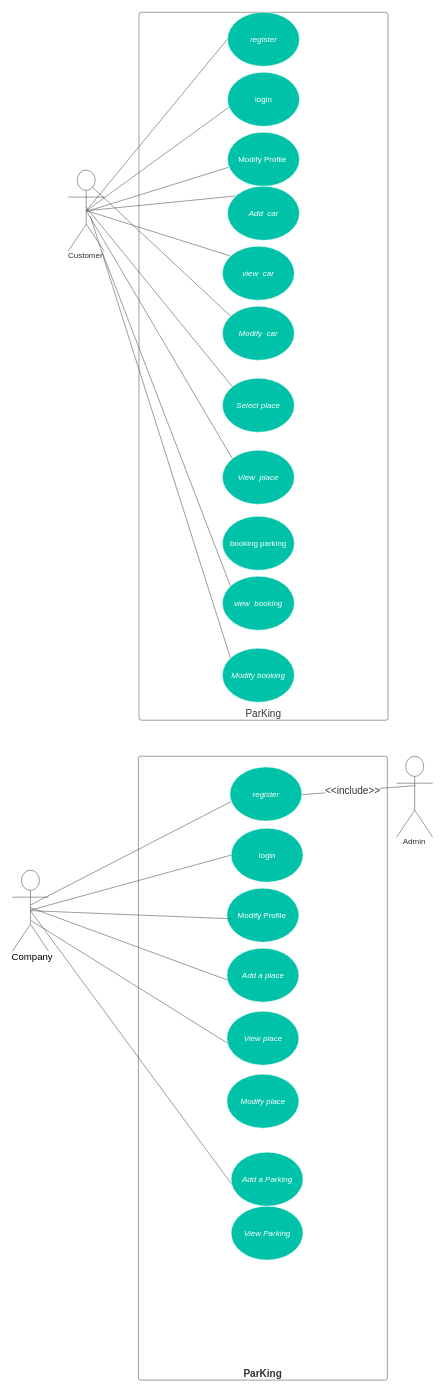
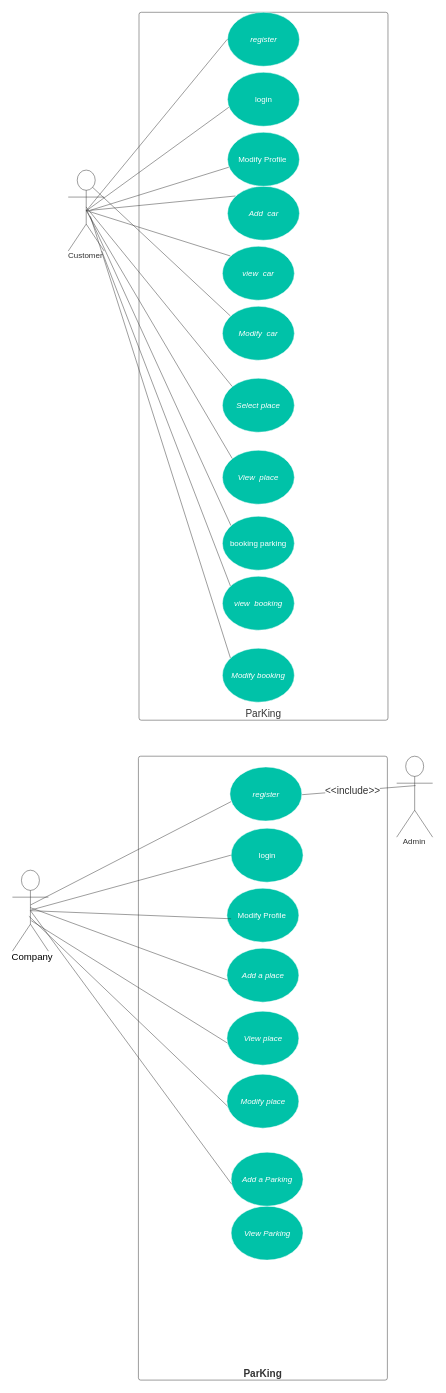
edge "Customer" -- "booking parking": added
edge "Company" -- "Modify place": added
